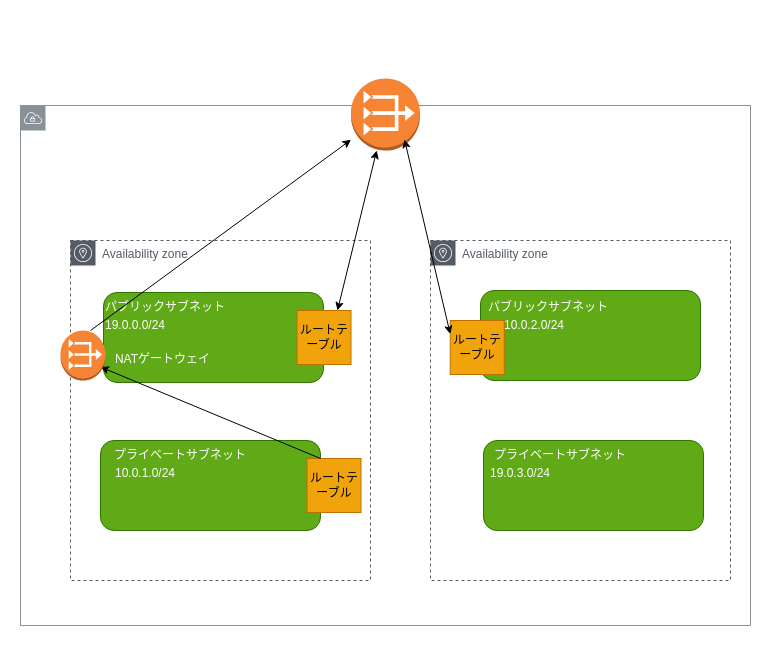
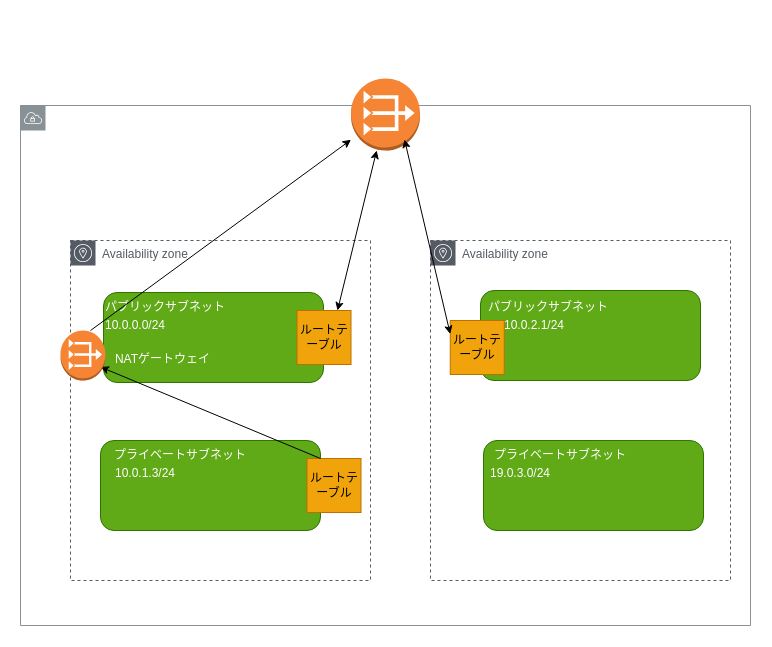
node "19.0.0.0/24": label "19.0.0.0/24" -> "10.0.0.0/24"
node "10.0.2.0/24": label "10.0.2.0/24" -> "10.0.2.1/24"
node "10.0.1.0/24": label "10.0.1.0/24" -> "10.0.1.3/24"
